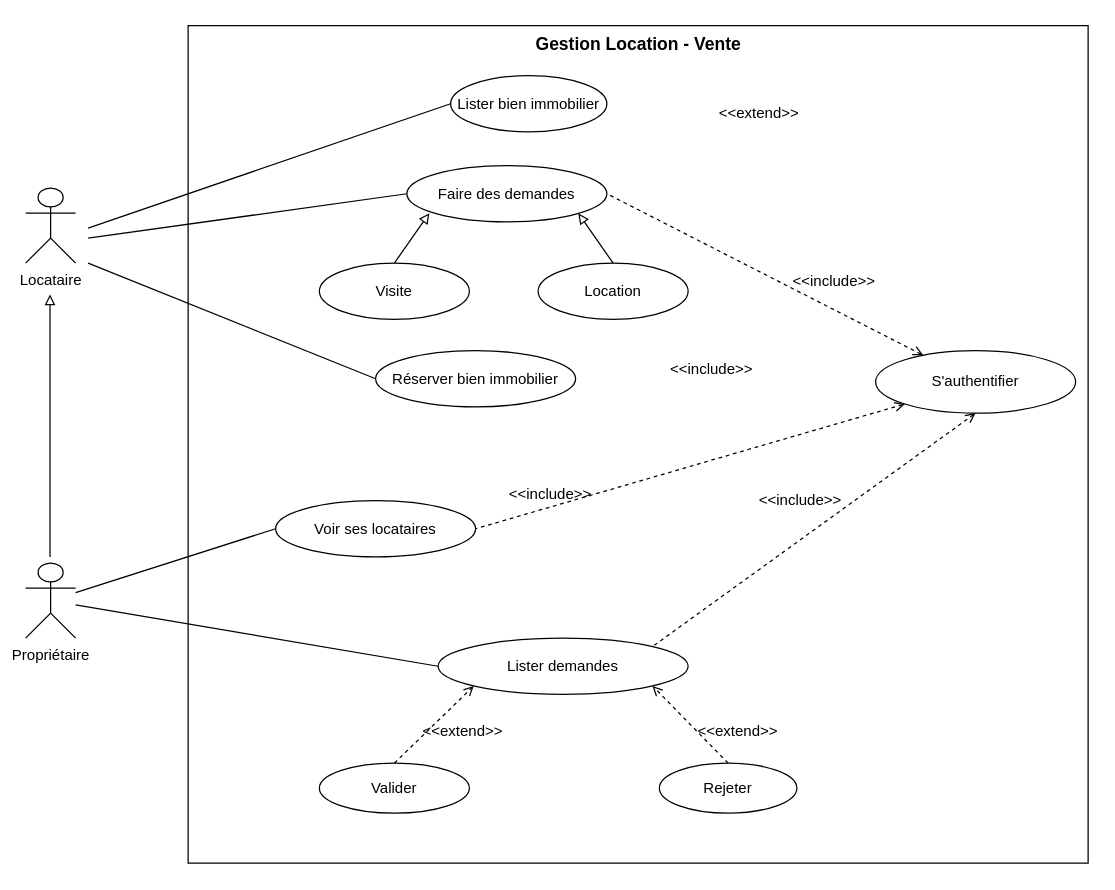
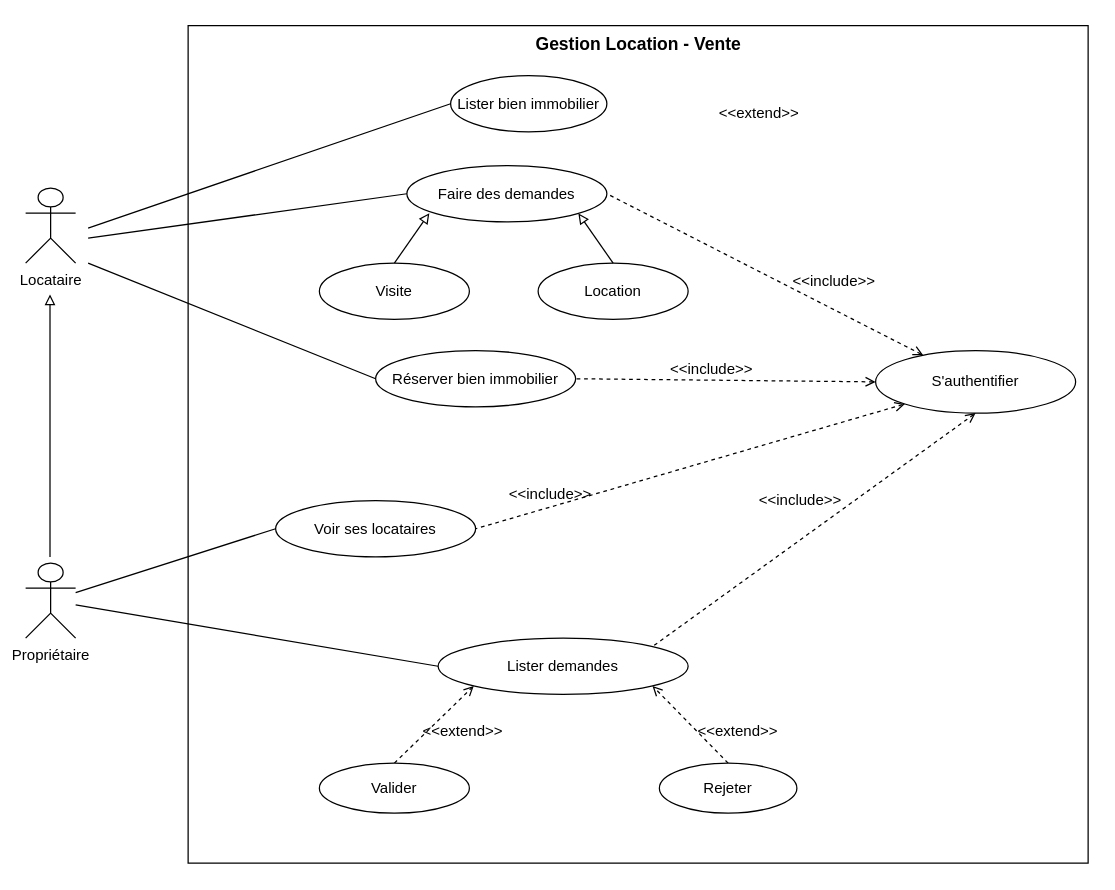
edge "Réserver bien immobilier" -> "S'authentifier": added
